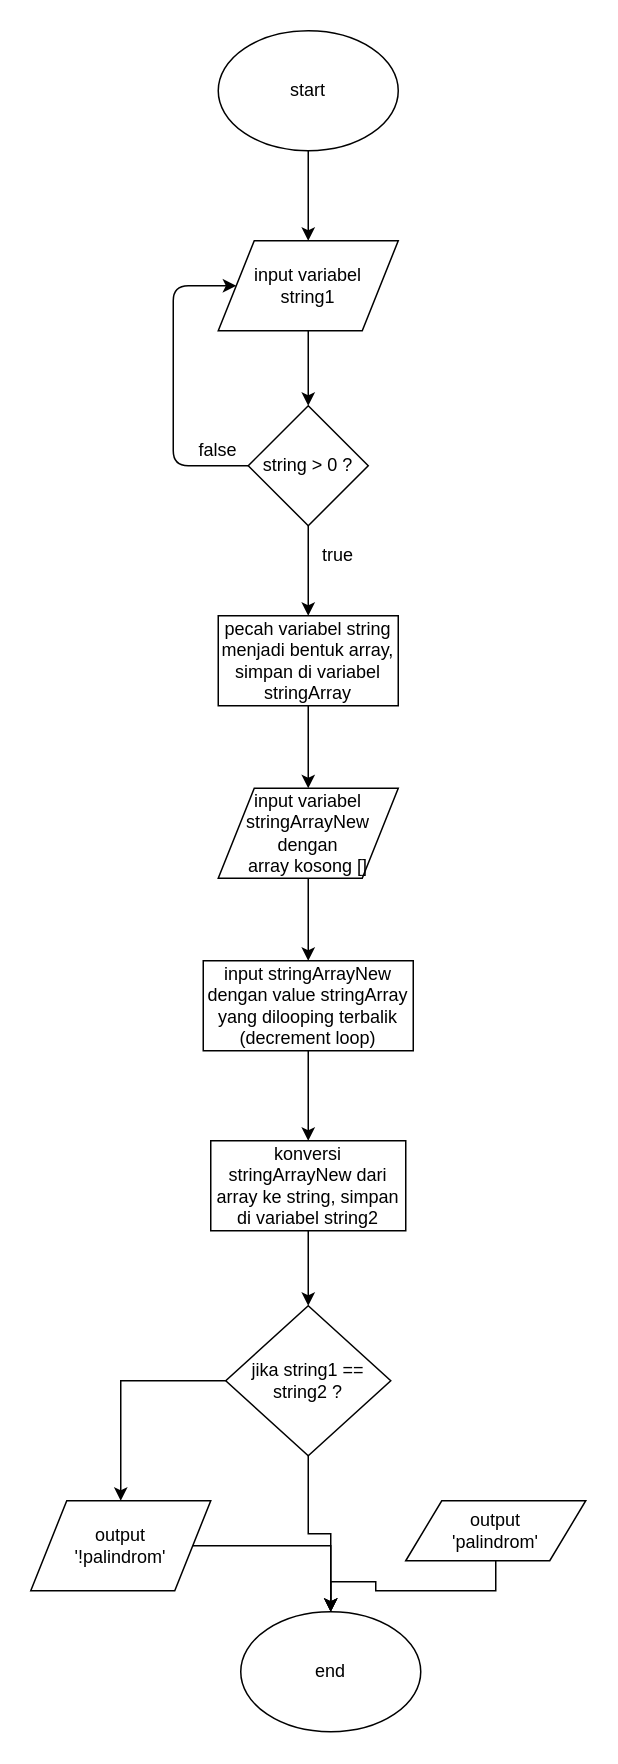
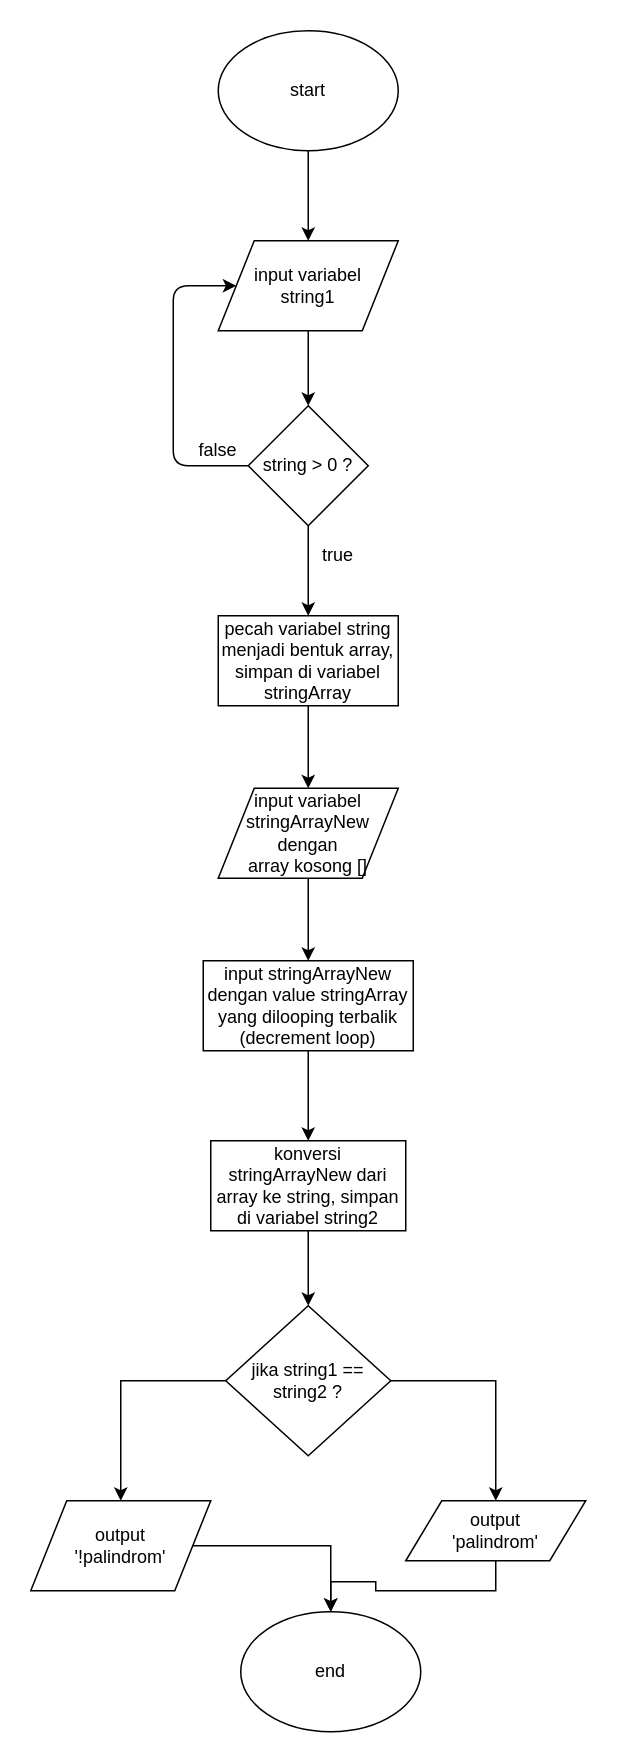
edge "jika string1 == string2 ?" -> "end": now "jika string1 == string2 ?" -> "output 'palindrom'"
